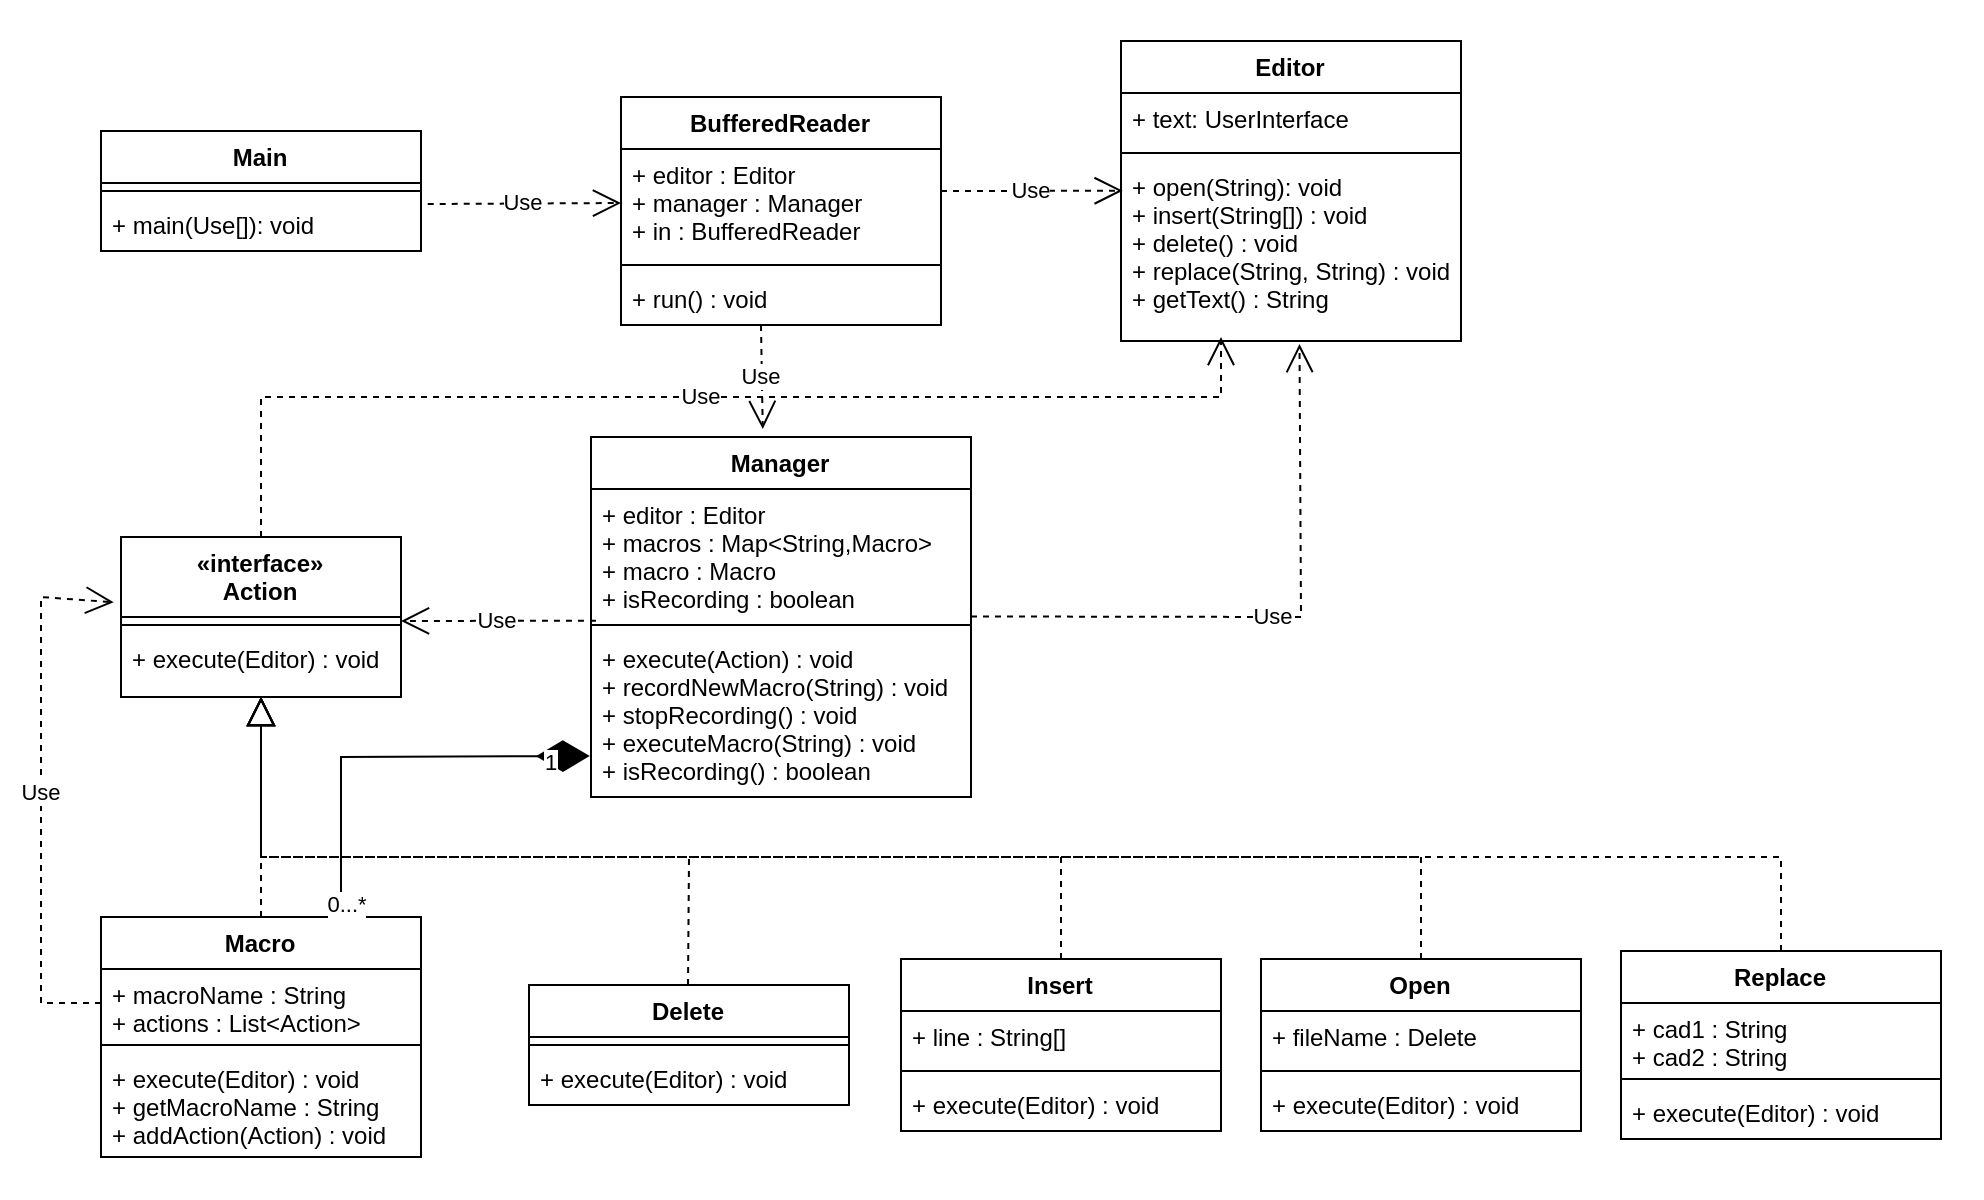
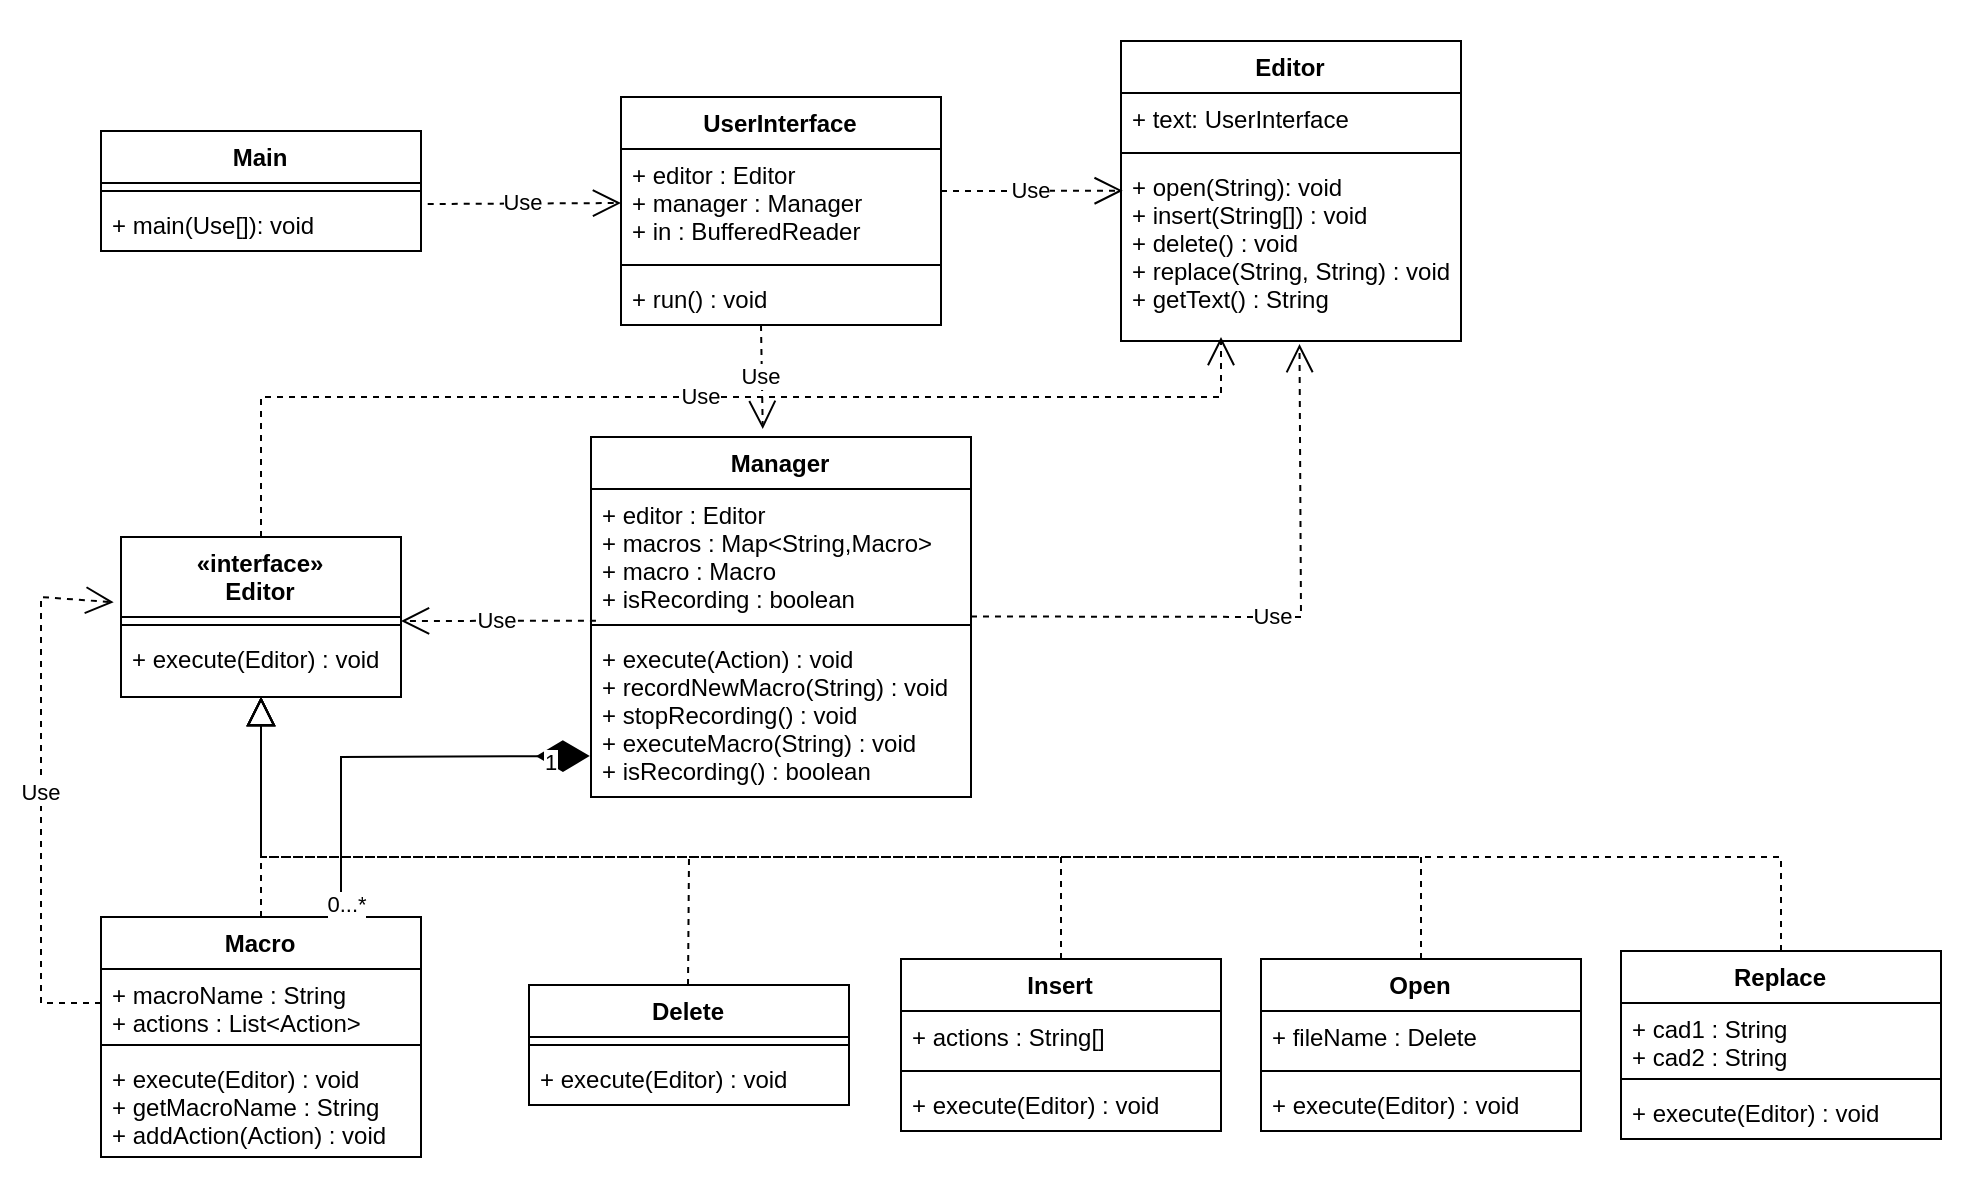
node "BufferedReader": label "BufferedReader" -> "UserInterface"
node "«interface» Action": label "«interface» Action" -> "«interface» Editor"
node "+ line : String[]": label "+ line : String[]" -> "+ actions : String[]"
